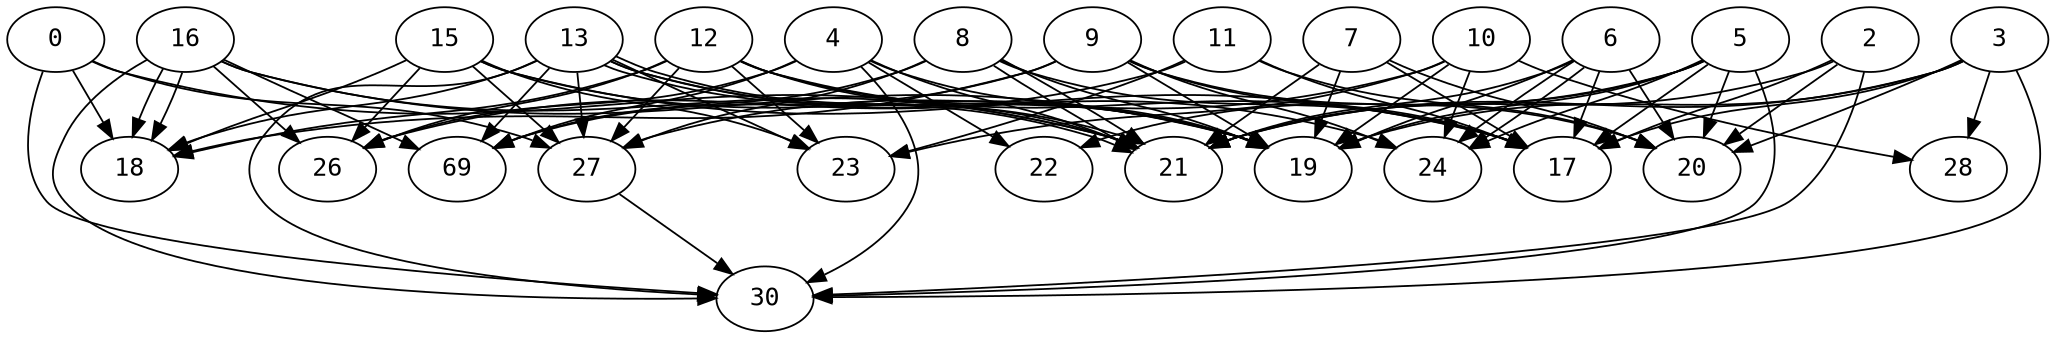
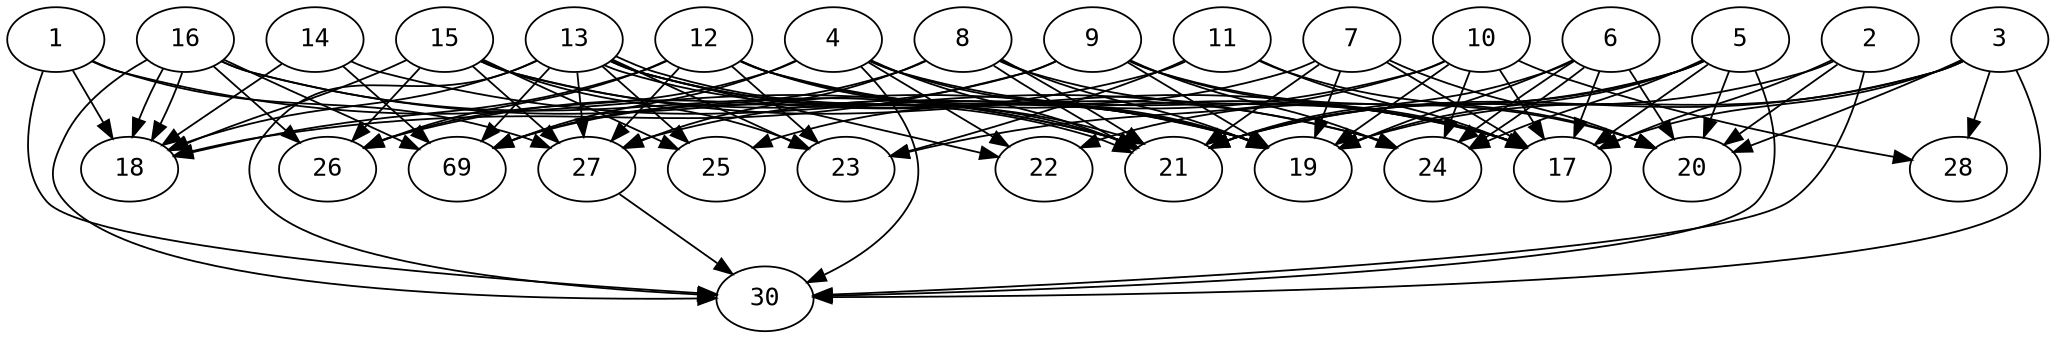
node "0": label "0" -> "1"
node "14": added
edge "10" -> "17": added
edge "4" -> "17": added
edge "13" -> "22": added
node "25": added
